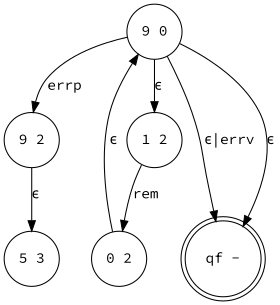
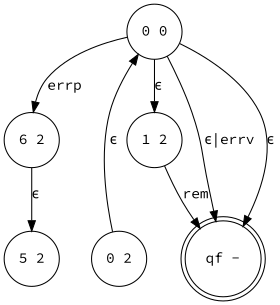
node "9 0": label "9 0" -> "0 0"
node "9 2": label "9 2" -> "6 2"
edge "1 2" -> "0 2": now "1 2" -> "qf -"
node "5 3": label "5 3" -> "5 2"
